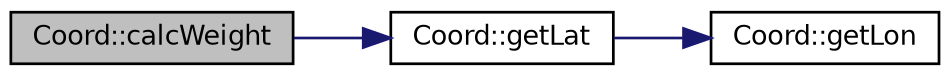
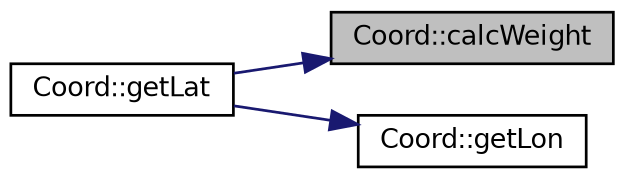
edge "Coord::calcWeight" -> "Coord::getLat": reversed
